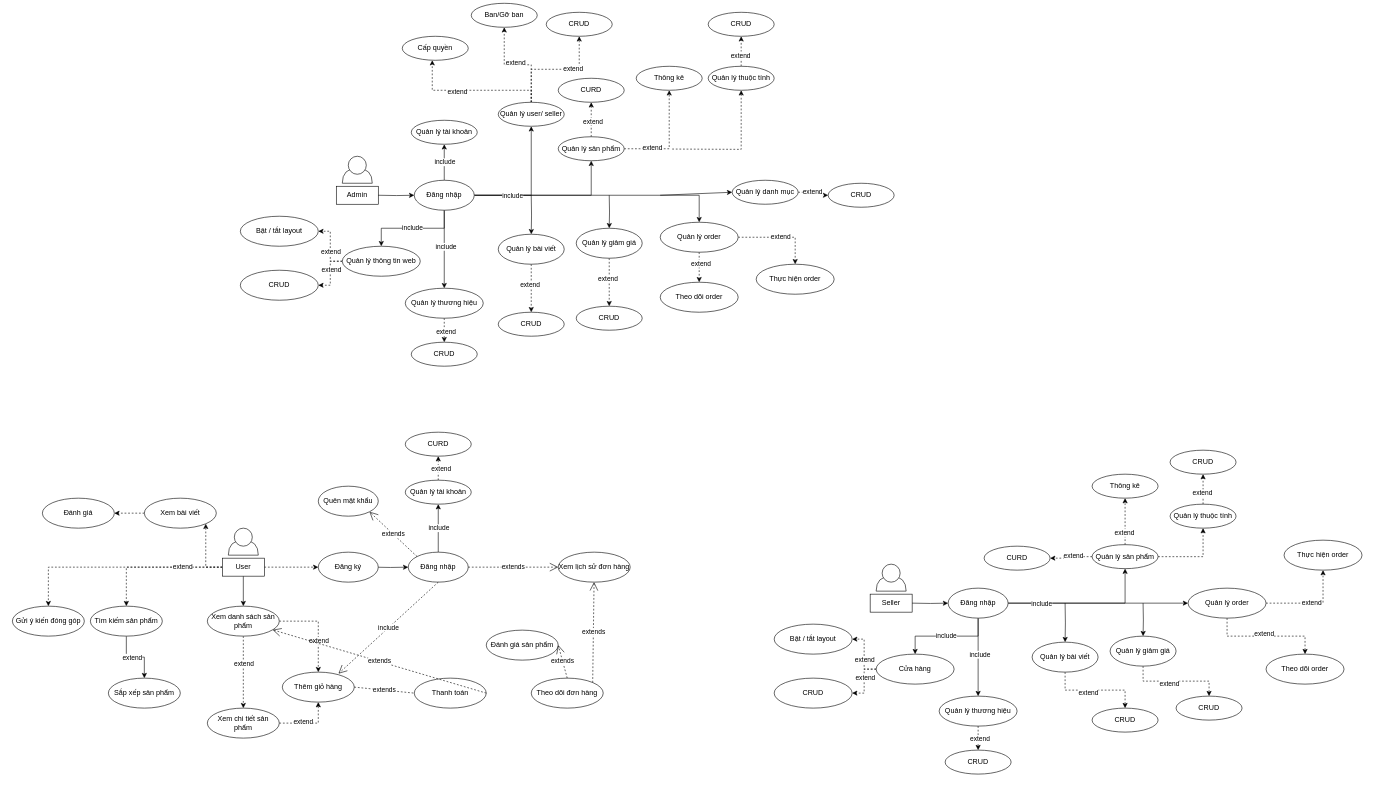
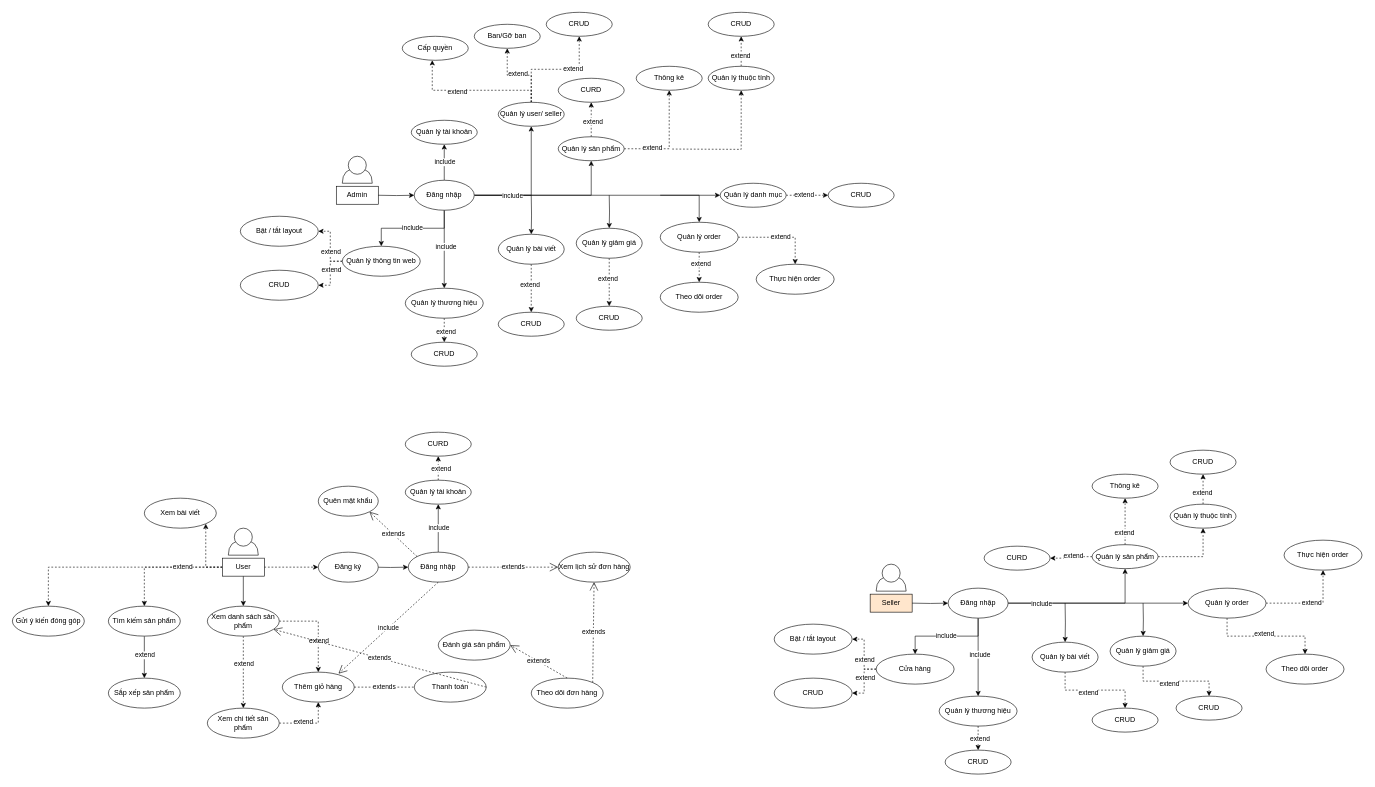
node "Ban/Gỡ ban": moved (504, 15) -> (507, 36)
node "Quản lý danh mục": moved (765, 192) -> (753, 195)
node "Đánh giá": removed
edge "Xem bài viết" -> "Đánh giá": removed
node "Seller": fillcolor #ffffff -> #ffe6cc
node "Tìm kiếm sản phẩm": moved (126, 621) -> (144, 621)
node "Đánh giá sản phẩm": moved (522, 645) -> (474, 645)
node "Thanh toán": moved (450, 693) -> (450, 687)
